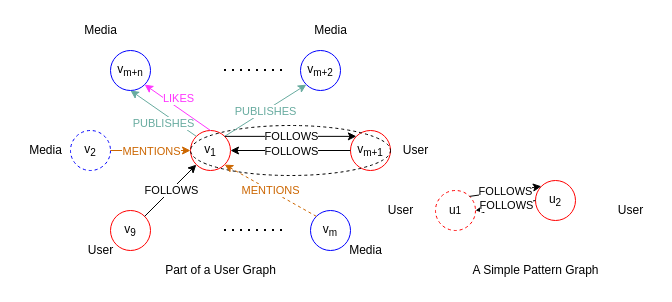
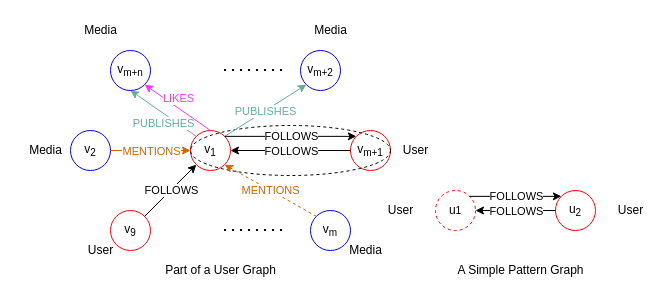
node "v2": style dashed -> solid
node "u2": moved (556, 201) -> (576, 211)
node "A Simple Pattern Graph": moved (536, 271) -> (521, 271)
